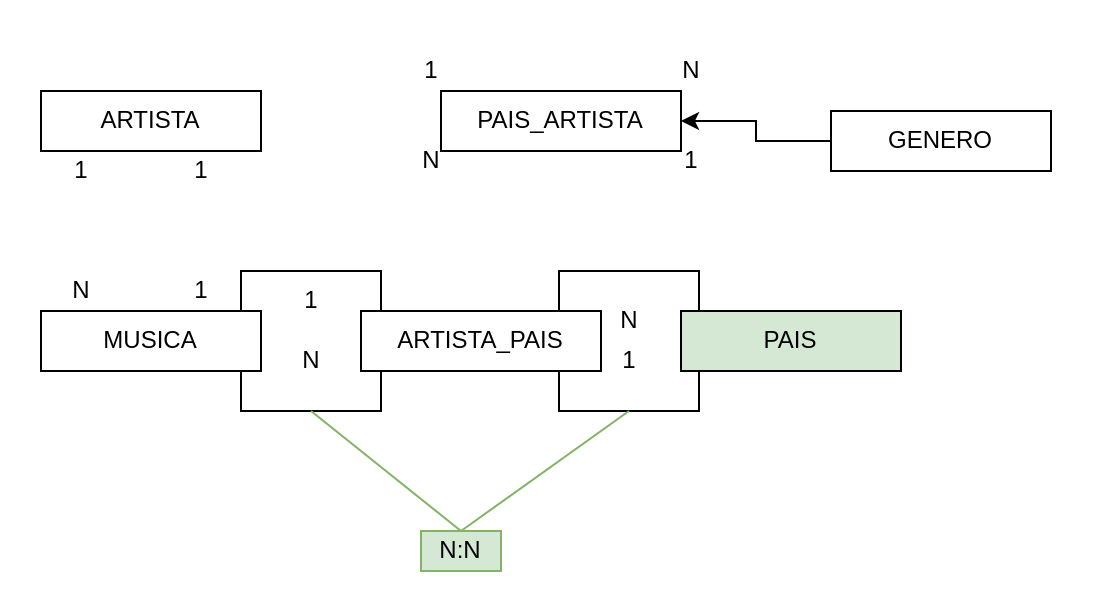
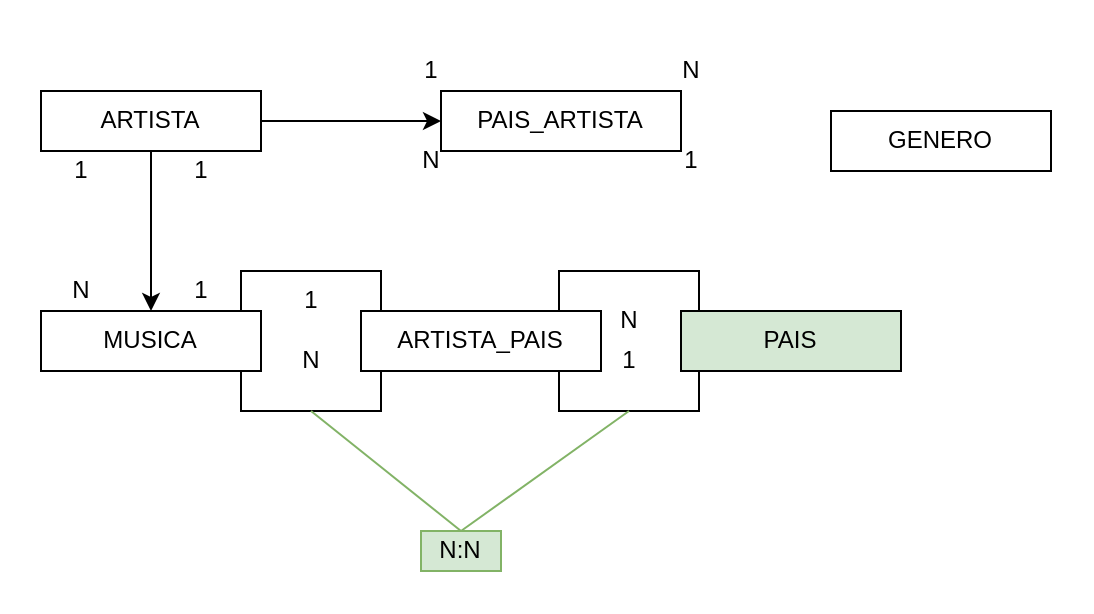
edge "ARTISTA" -> "PAIS_ARTISTA": added
edge "GENERO" -> "PAIS_ARTISTA": removed
edge "ARTISTA" -> "MUSICA": added
